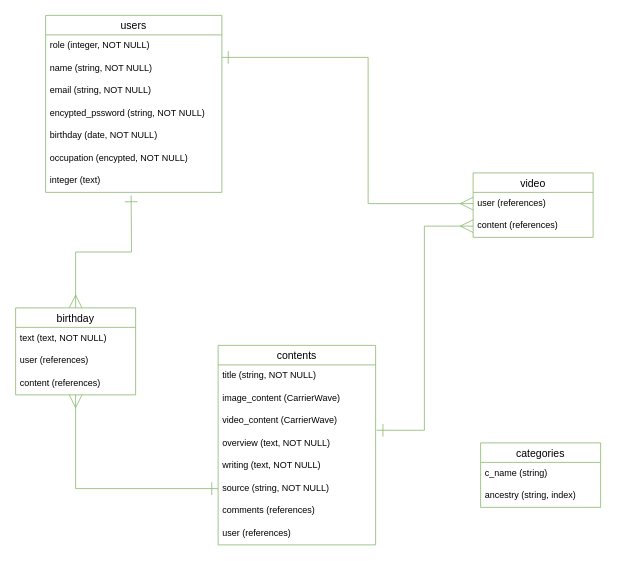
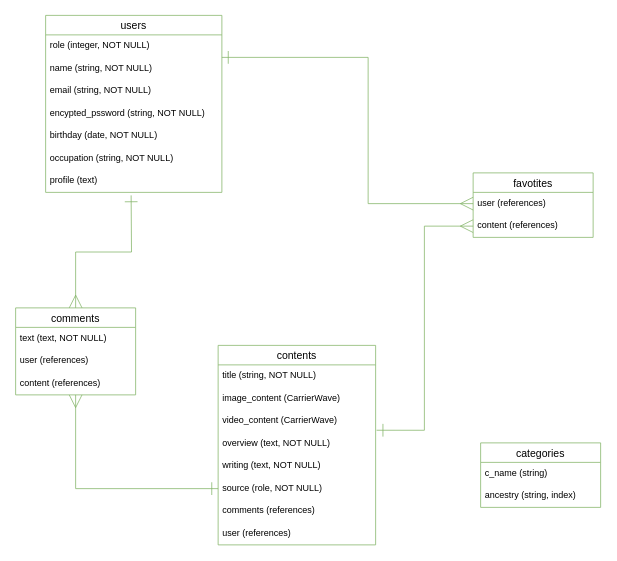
node "occupation (encypted, NOT NULL)": label "occupation (encypted, NOT NULL)" -> "occupation (string, NOT NULL)"
node "integer (text)": label "integer (text)" -> "profile (text)"
node "video": label "video" -> "favotites"
node "birthday": label "birthday" -> "comments"
node "source (string, NOT NULL)": label "source (string, NOT NULL)" -> "source (role, NOT NULL)"
